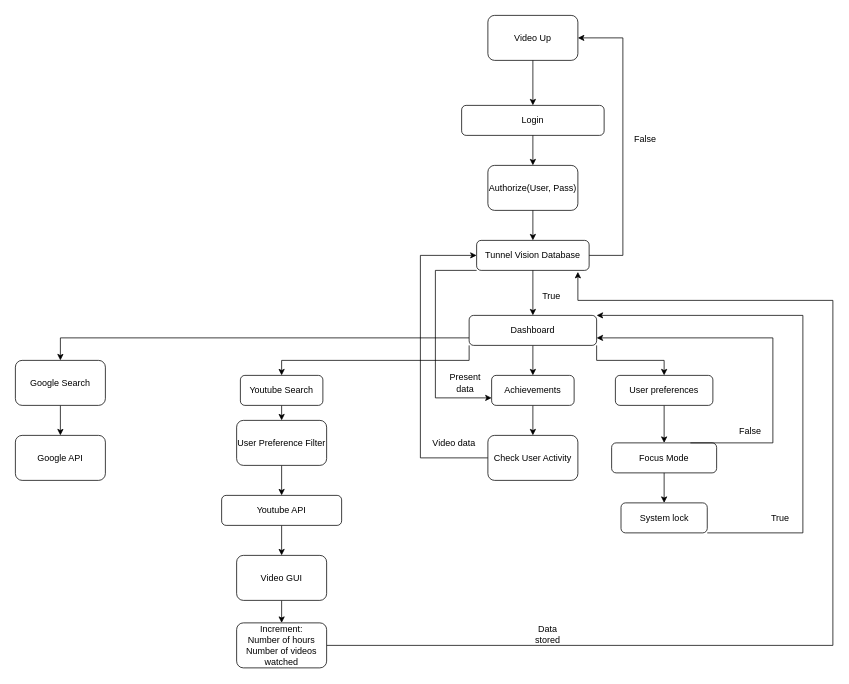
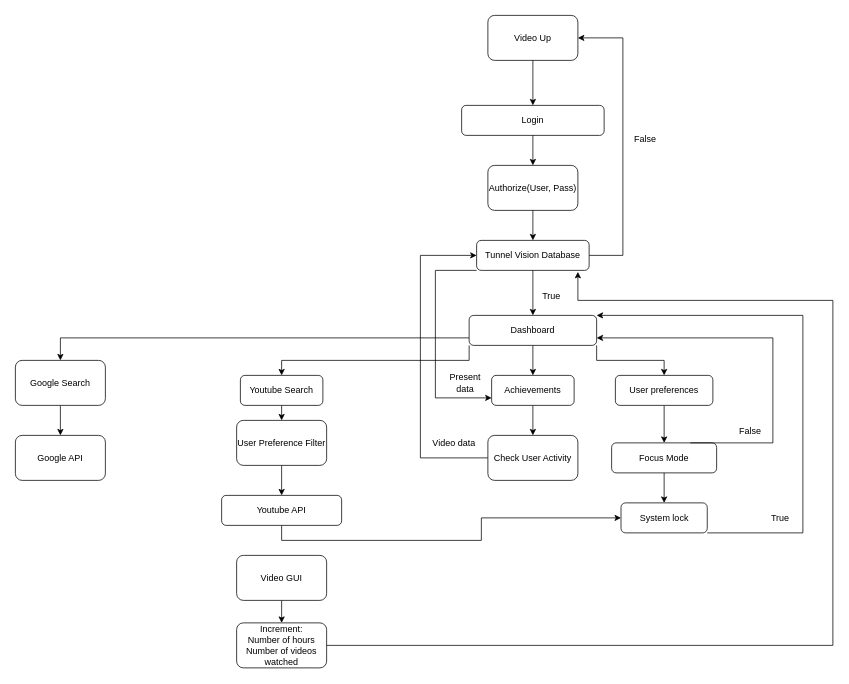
edge "Youtube API" -> "Video GUI": now "Youtube API" -> "System lock"
node "Data stored": removed
